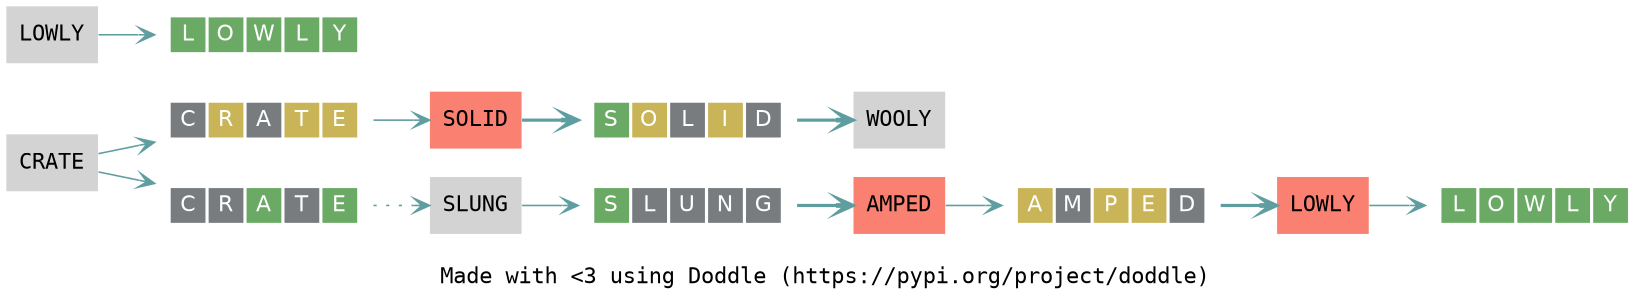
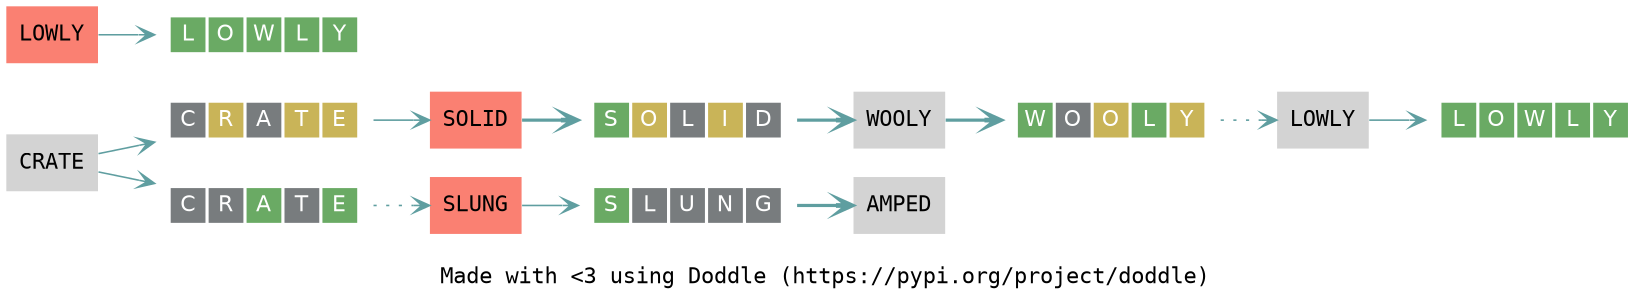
node "W": added
node "SLUNG": fillcolor lightgrey -> salmon
node "AMPED": fillcolor salmon -> lightgrey
node "A": removed
